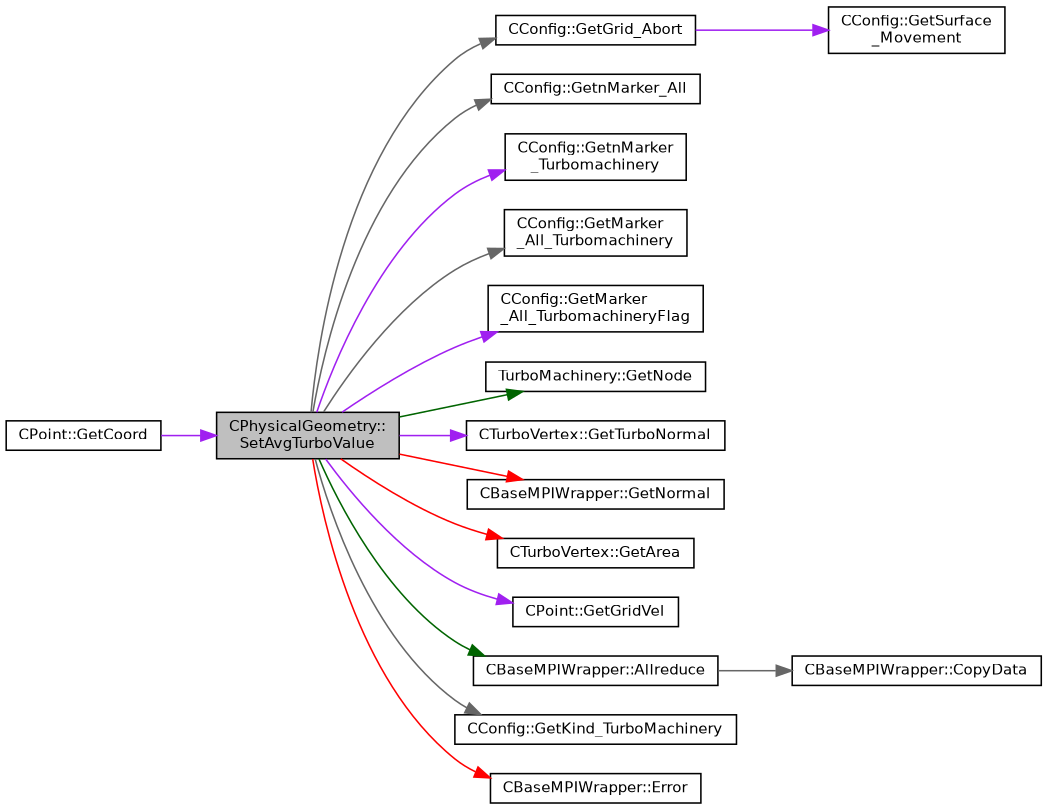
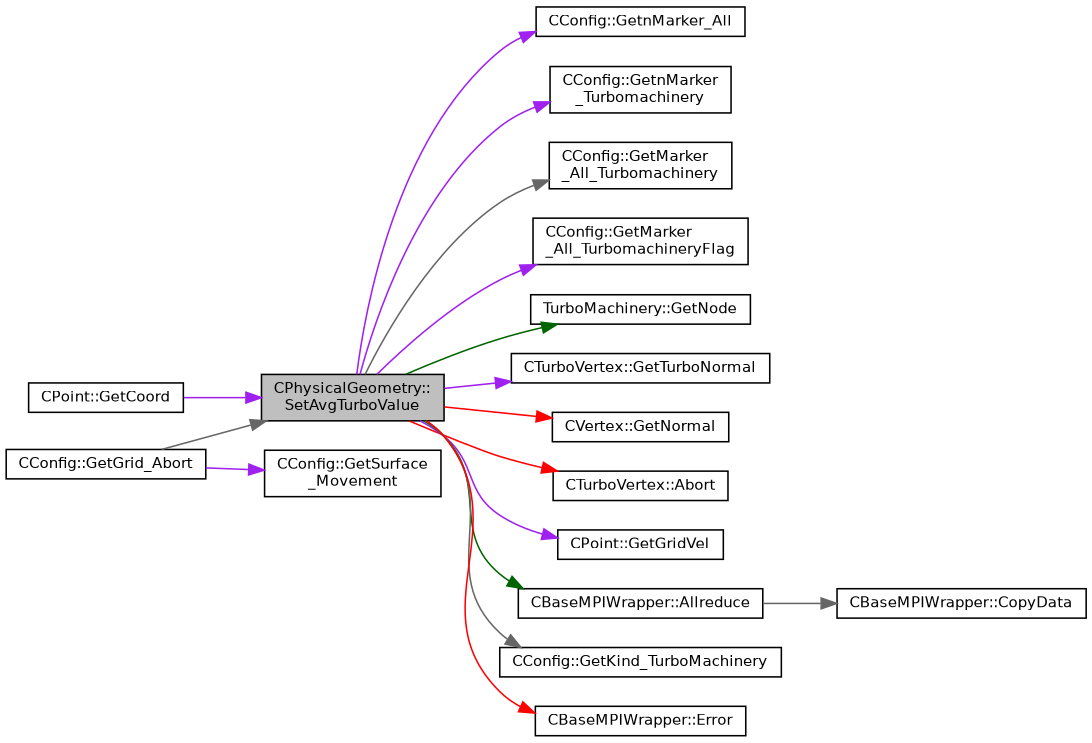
edge "CPhysicalGeometry:: SetAvgTurboValue" -> "CConfig::GetGrid_Abort": reversed
edge "CPhysicalGeometry:: SetAvgTurboValue" -> "CConfig::GetnMarker_All": color gray40 -> purple
node "CBaseMPIWrapper::GetNormal": label "CBaseMPIWrapper::GetNormal" -> "CVertex::GetNormal"
node "CTurboVertex::GetArea": label "CTurboVertex::GetArea" -> "CTurboVertex::Abort"
